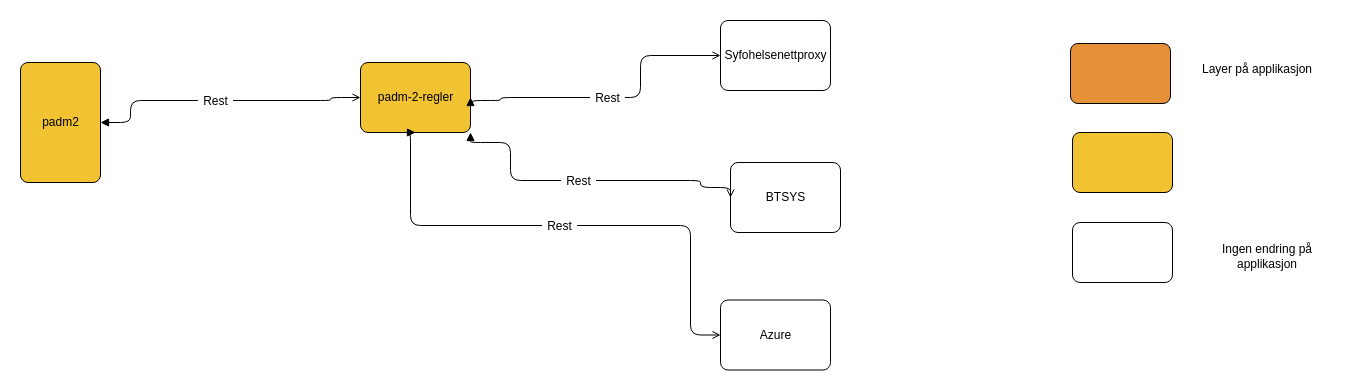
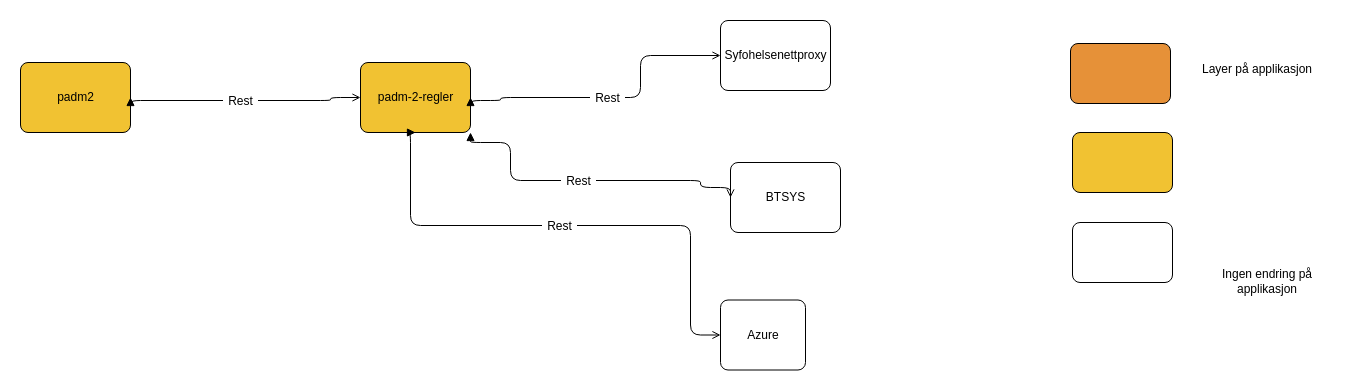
node "padm2": size 80x120 -> 110x70
node "Ingen endring på applikasjon": moved (1268, 257) -> (1268, 282)
node "Azure": size 110x70 -> 85x70
